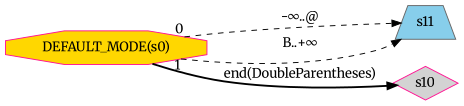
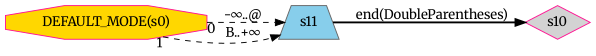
edge "DEFAULT_MODE(s0)" -> "s10": now "s11" -> "s10"
